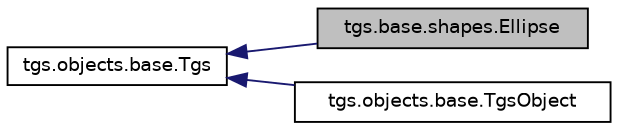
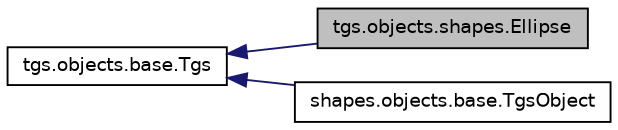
node "tgs.base.shapes.Ellipse": label "tgs.base.shapes.Ellipse" -> "tgs.objects.shapes.Ellipse"
node "tgs.objects.base.TgsObject": label "tgs.objects.base.TgsObject" -> "shapes.objects.base.TgsObject"
